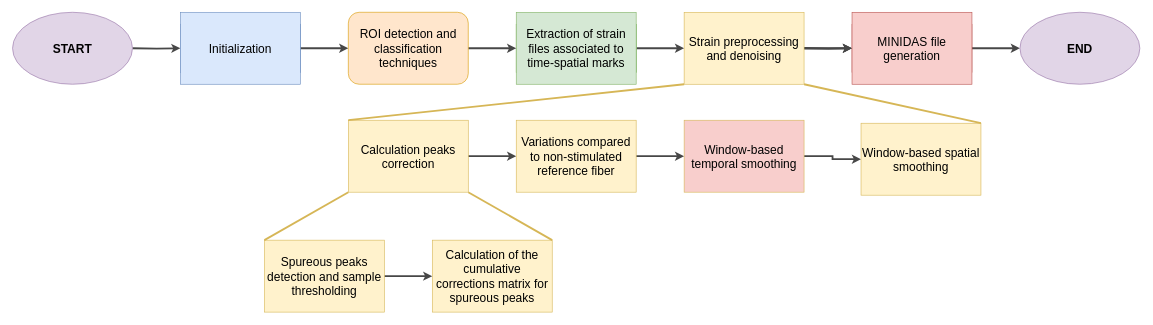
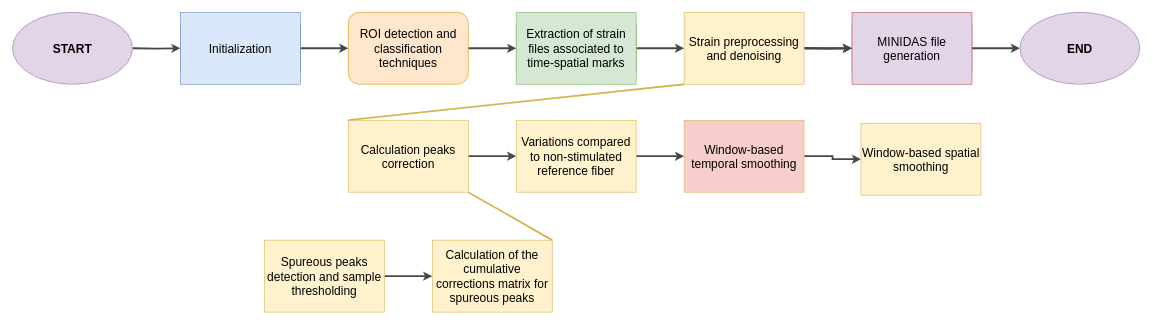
node "MINIDAS file generation": fillcolor #f8cecc -> #e1d5e7
edge "Strain preprocessing and denoising" -- "Window-based spatial smoothing": removed
edge "Calculation peaks correction" -- "Spureous peaks detection and sample thresholding": removed
